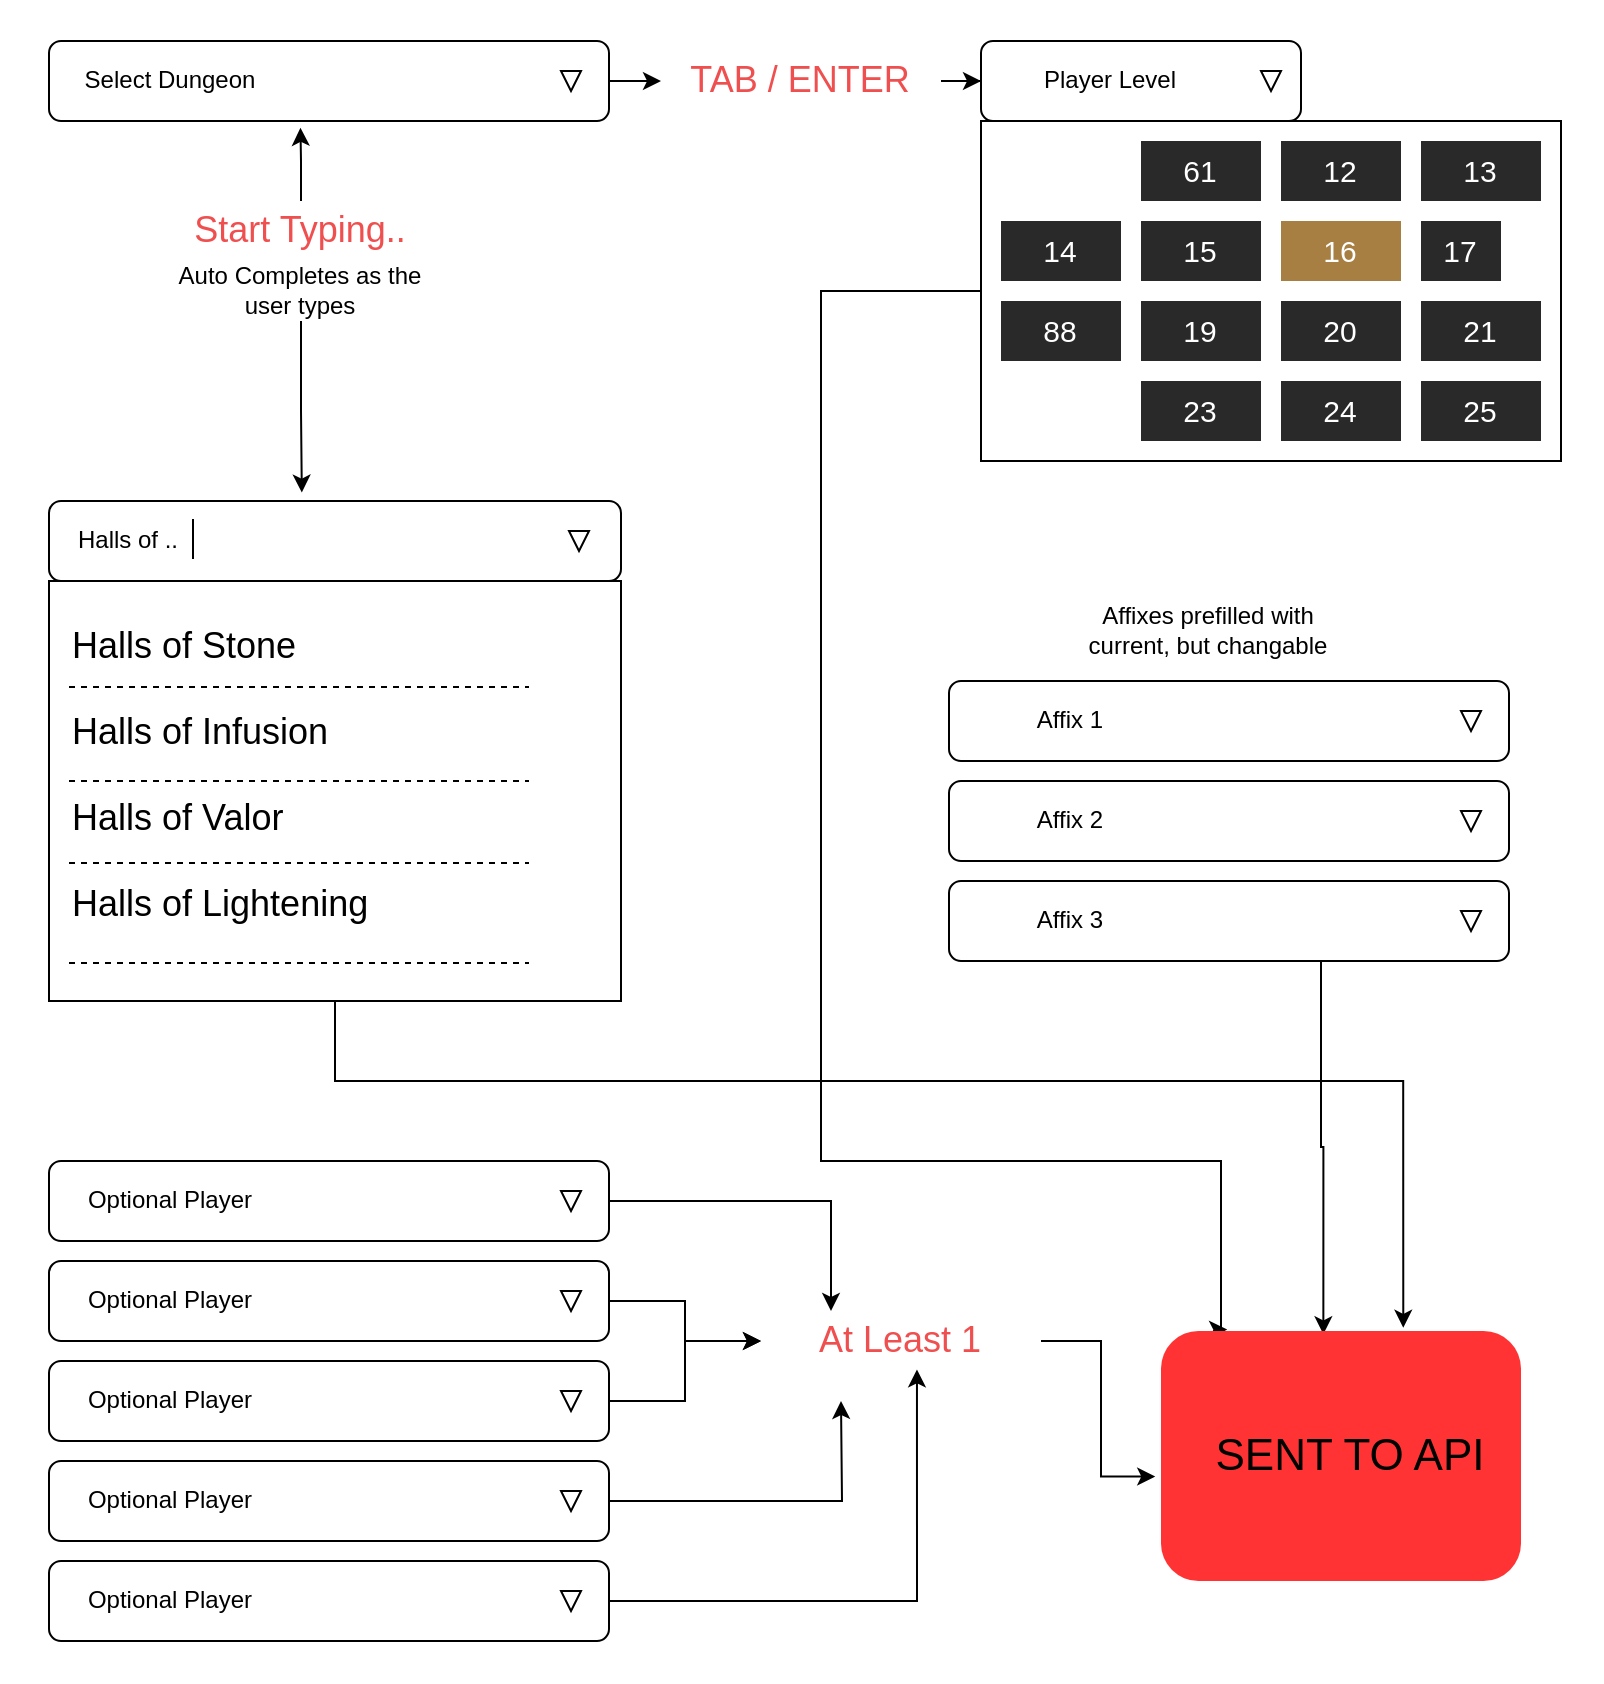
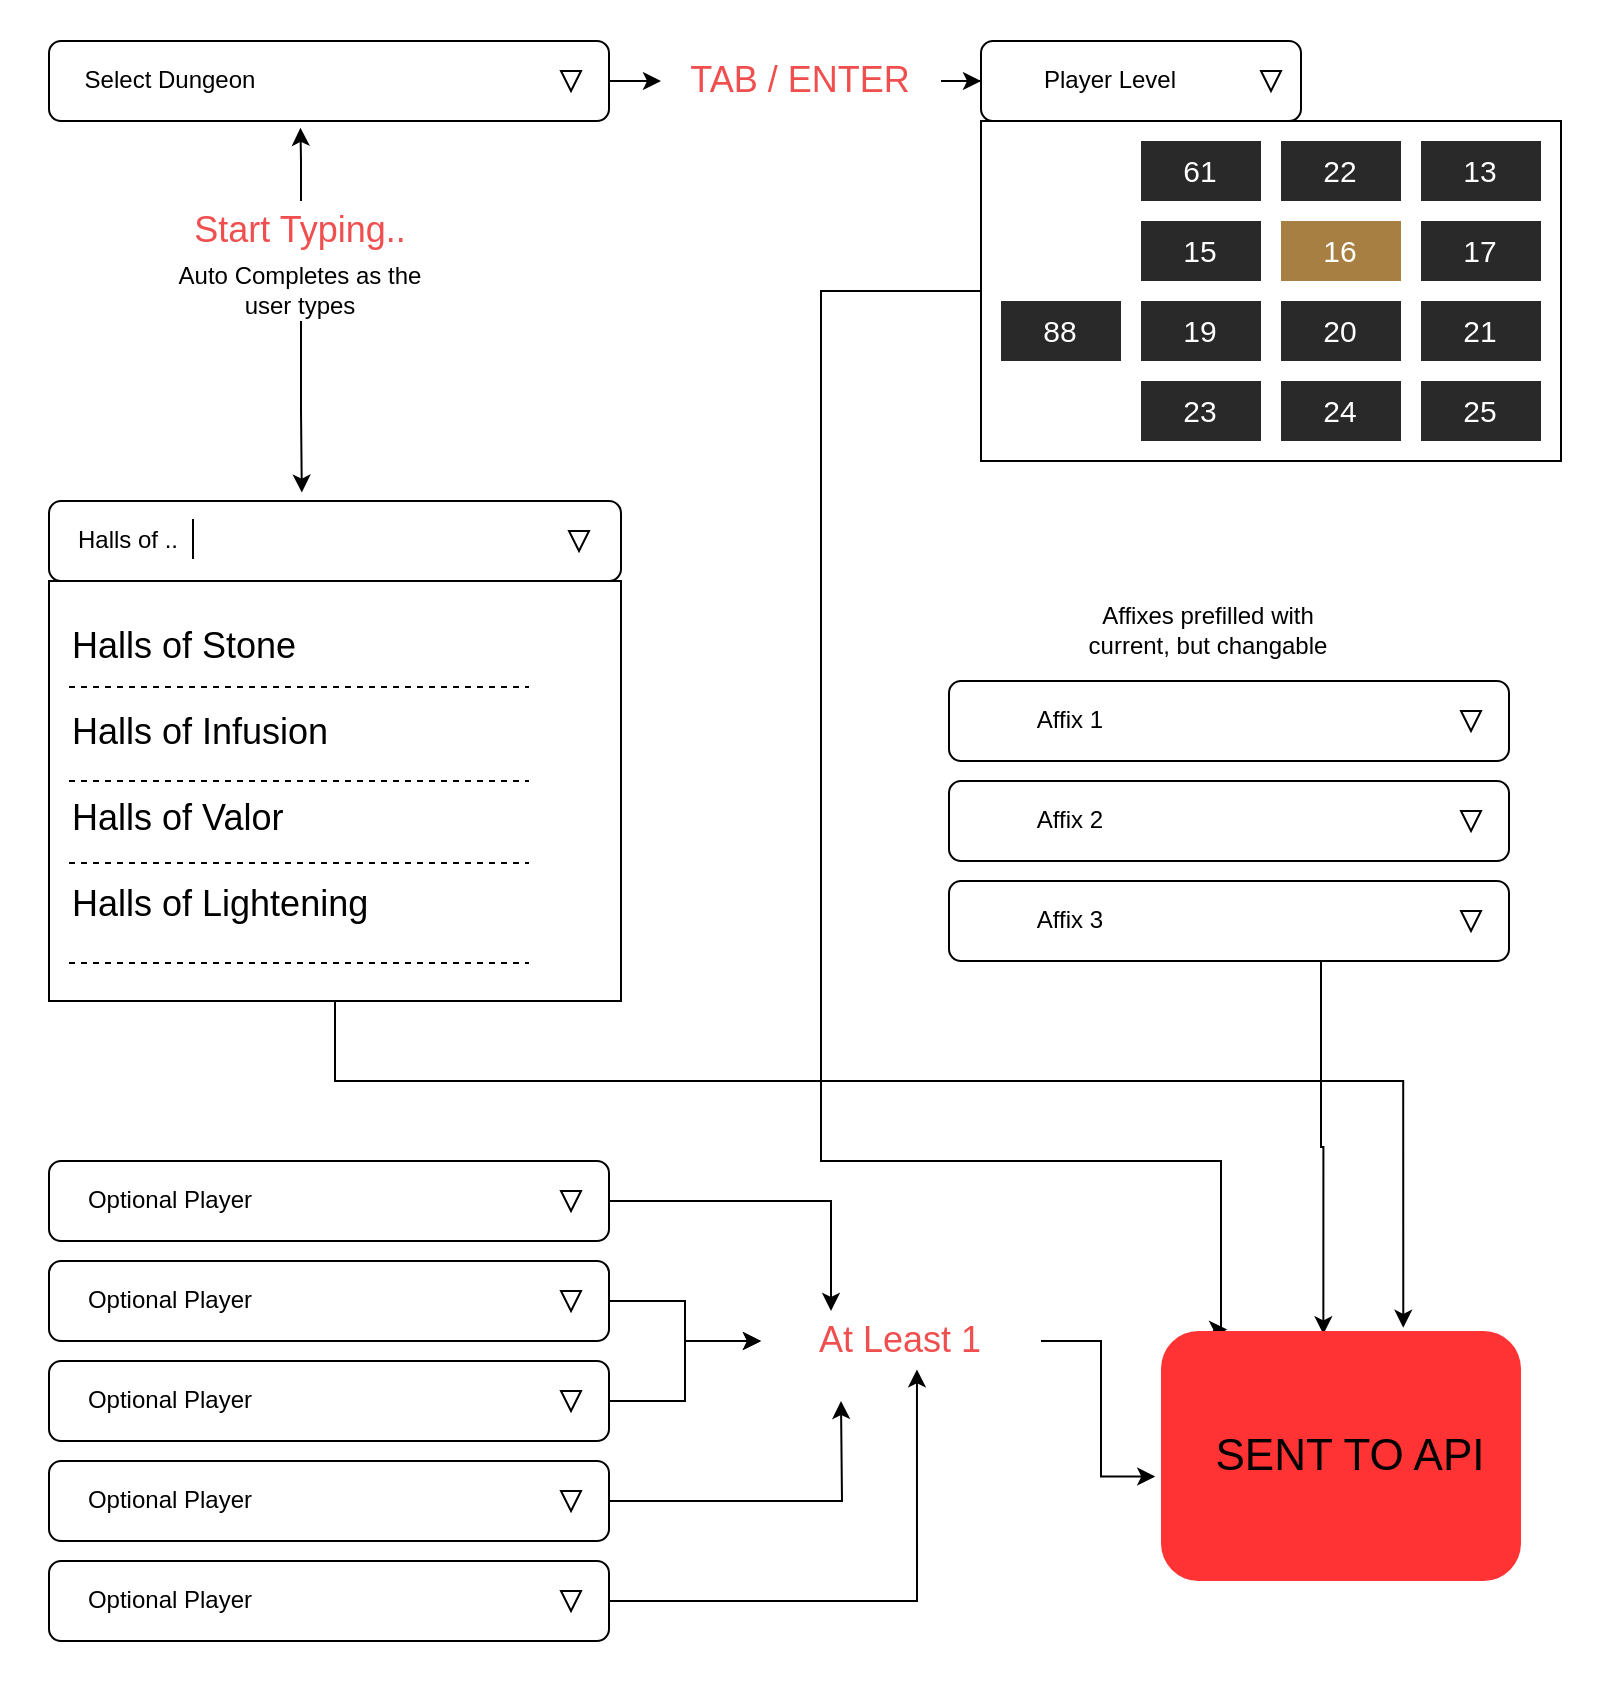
node "12": label "12" -> "22"
node "14": removed
node "17": size 80x60 -> 120x60
